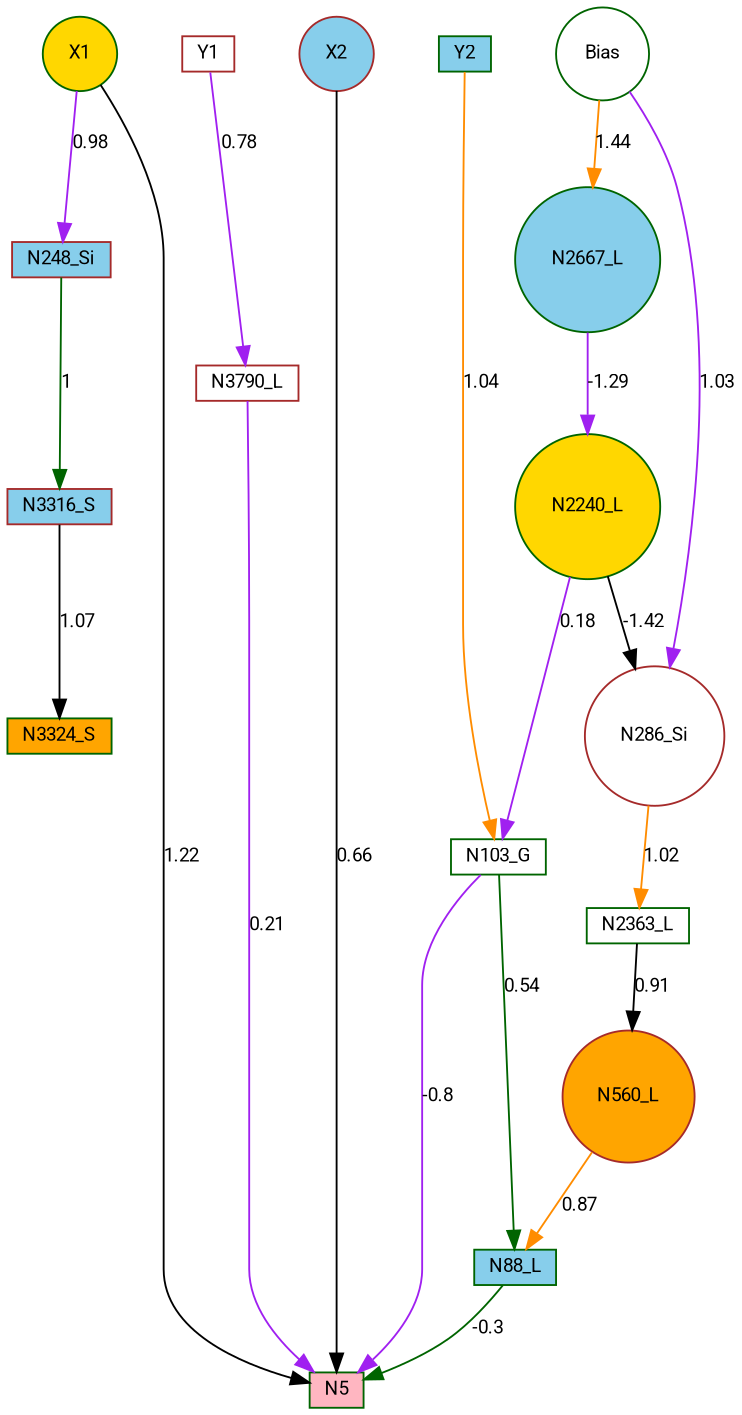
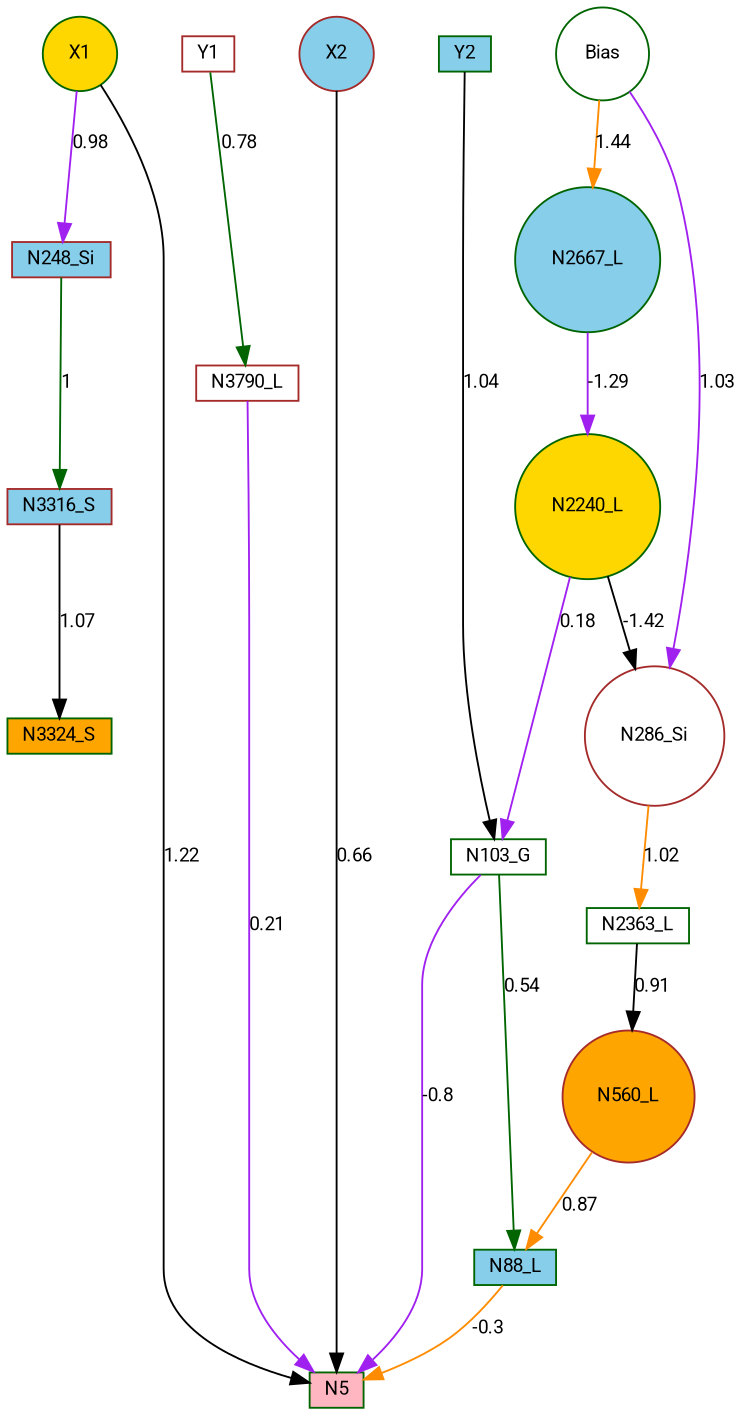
edge "Y1" -> "N3790_L": color purple -> darkgreen
edge "Y2" -> "N103_G": color darkorange -> black
edge "N88_L" -> "N5": color darkgreen -> darkorange
